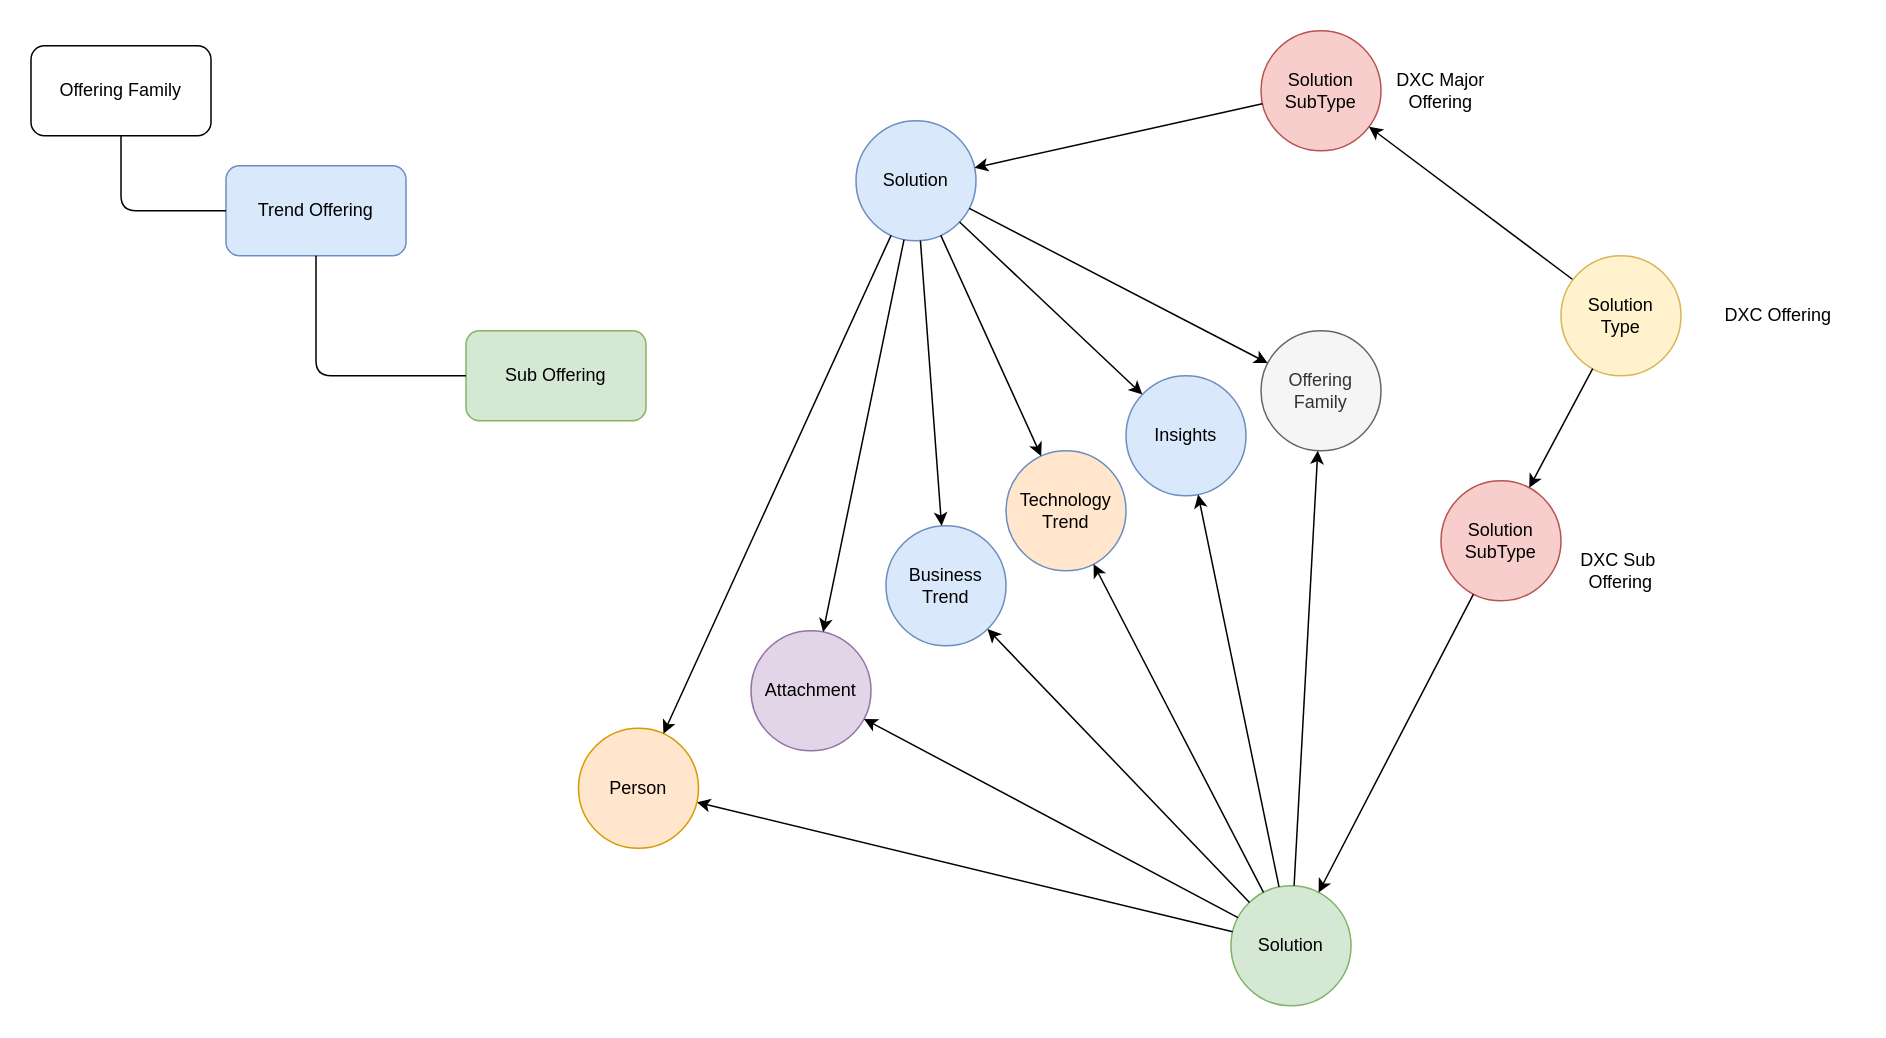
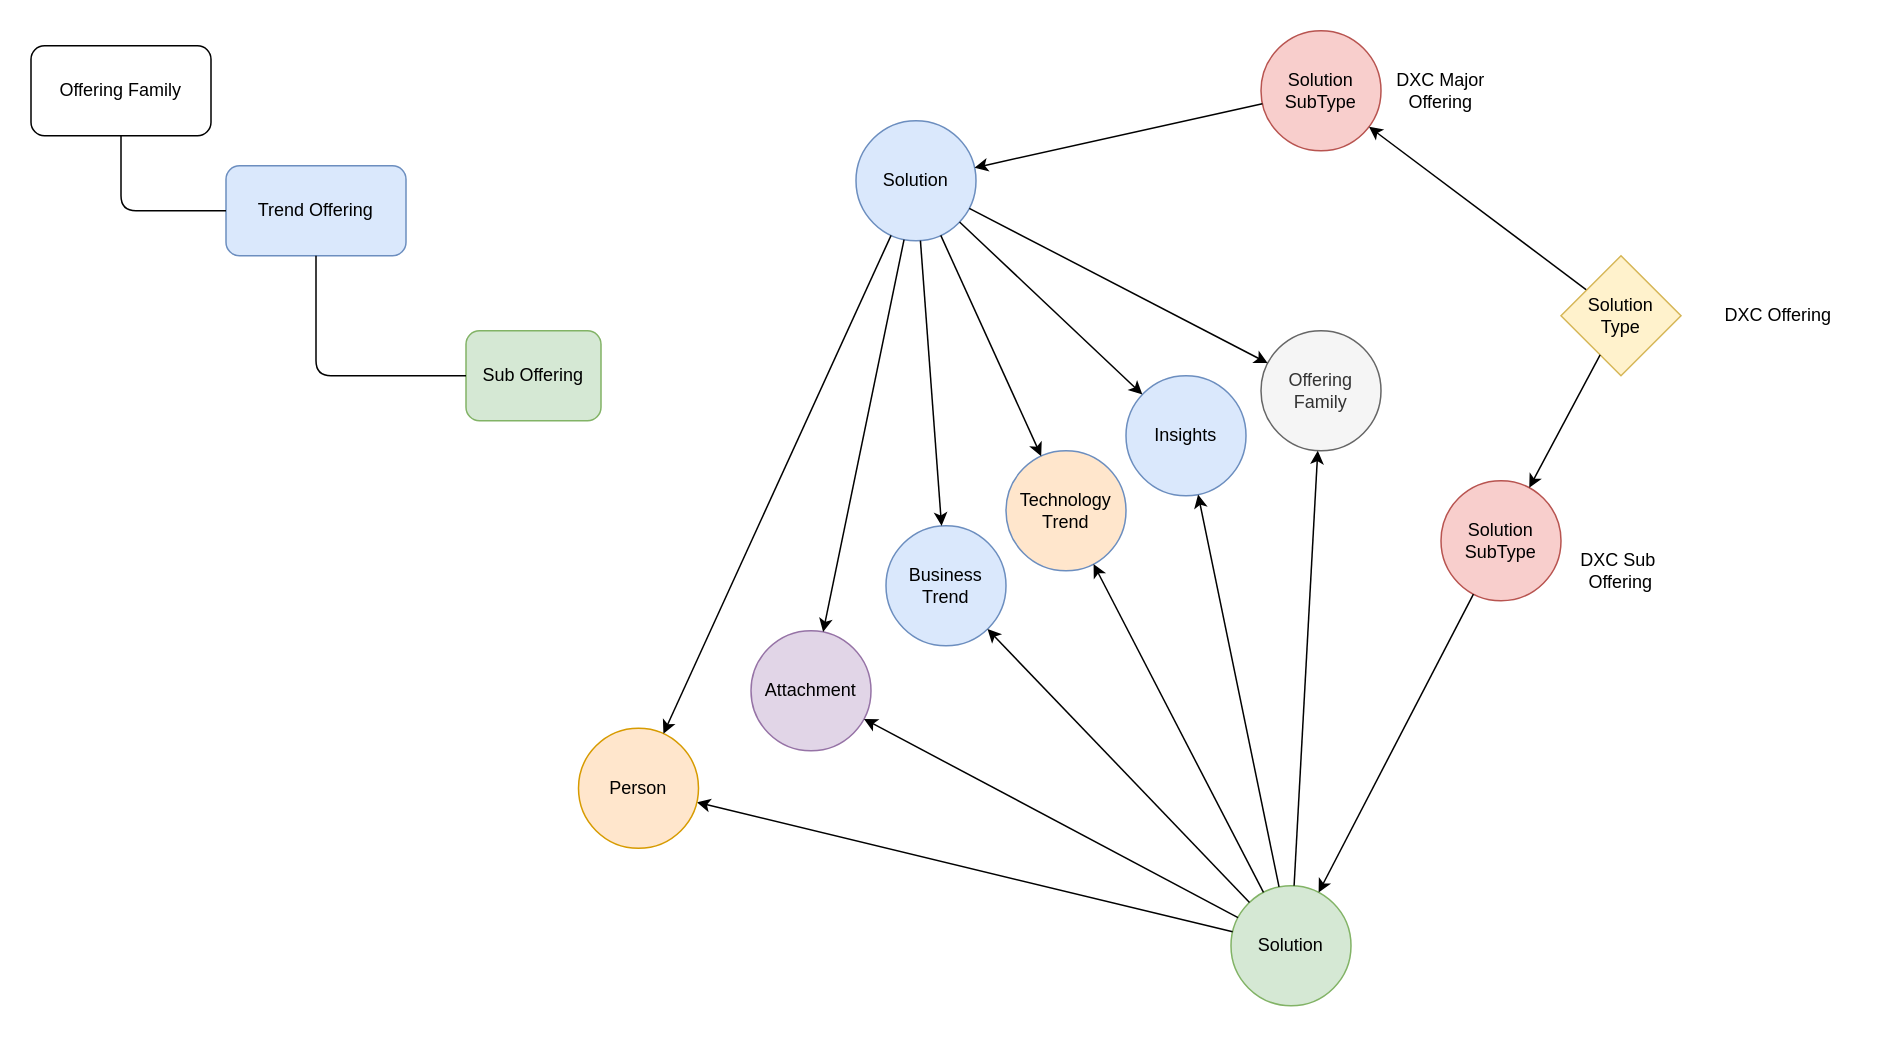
node "Solution Type": shape ellipse -> diamond
node "Sub Offering": size 180x90 -> 135x90
